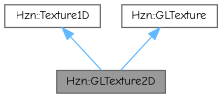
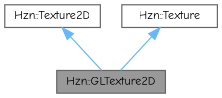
node "Hzn::Texture1D": label "Hzn::Texture1D" -> "Hzn::Texture2D"
node "Hzn::GLTexture": label "Hzn::GLTexture" -> "Hzn::Texture"
